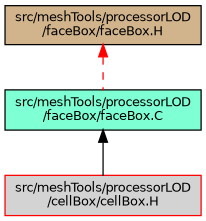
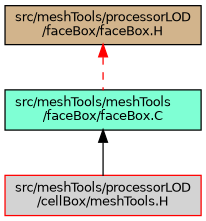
node "src/meshTools/processorLOD /faceBox/faceBox.C": label "src/meshTools/processorLOD /faceBox/faceBox.C" -> "src/meshTools/meshTools /faceBox/faceBox.C"
node "src/meshTools/processorLOD /cellBox/cellBox.H": label "src/meshTools/processorLOD /cellBox/cellBox.H" -> "src/meshTools/processorLOD /cellBox/meshTools.H"
